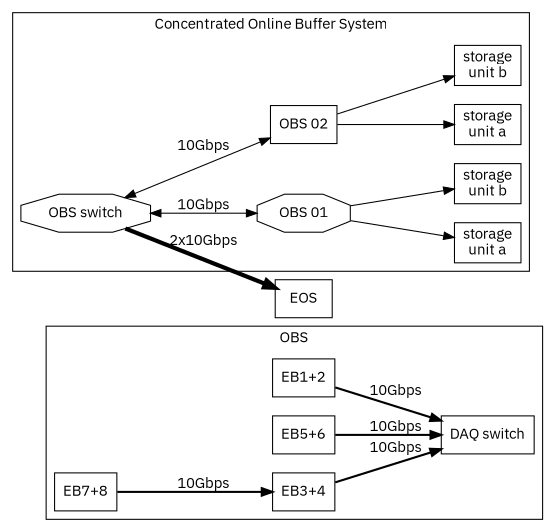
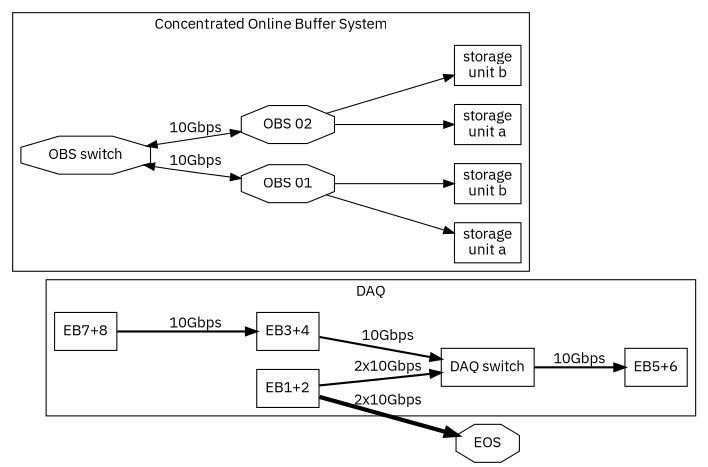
node "OBS 02": shape box -> octagon
edge "OBS switch" -> "EOS": now "EB1+2" -> "EOS"
node "EOS": shape box -> octagon
cluster "OBS": label "OBS" -> "DAQ"
edge "EB1+2" -> "DAQ switch": label "10Gbps" -> "2x10Gbps"
edge "EB5+6" -> "DAQ switch": reversed
